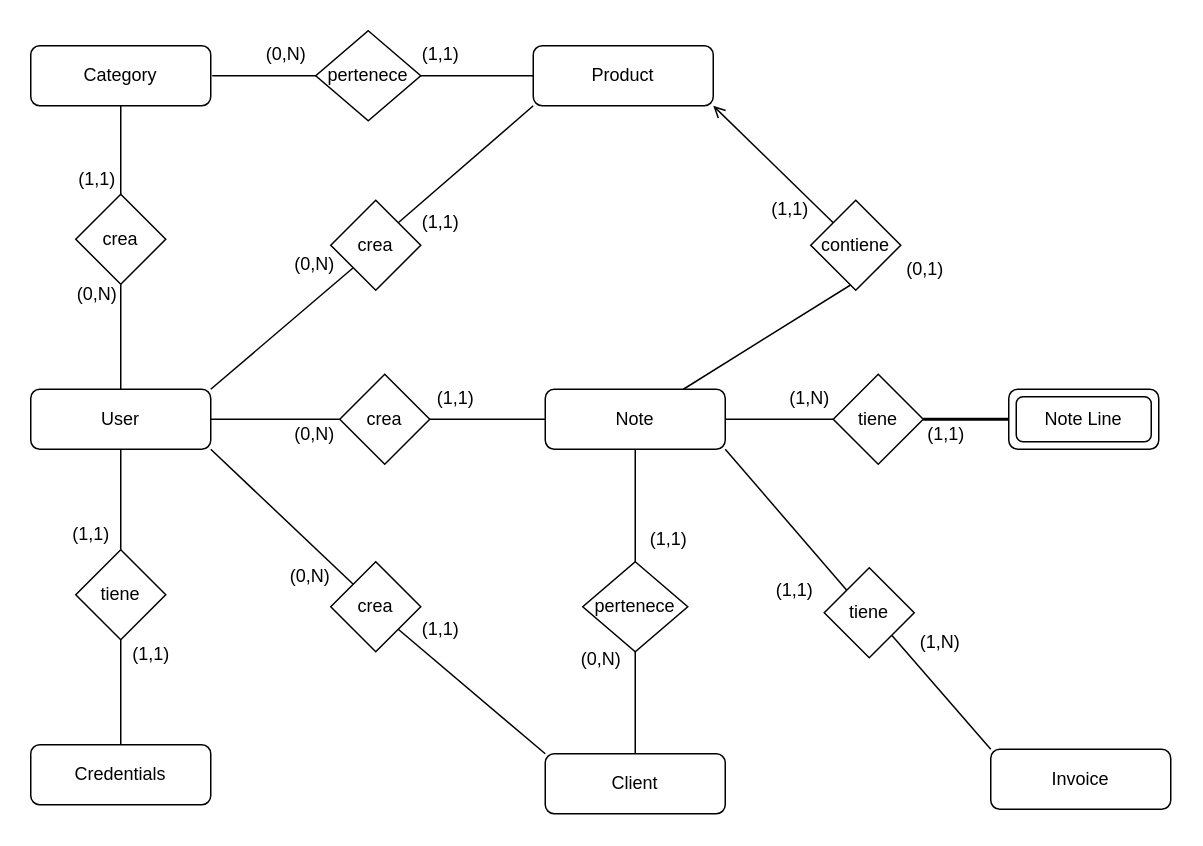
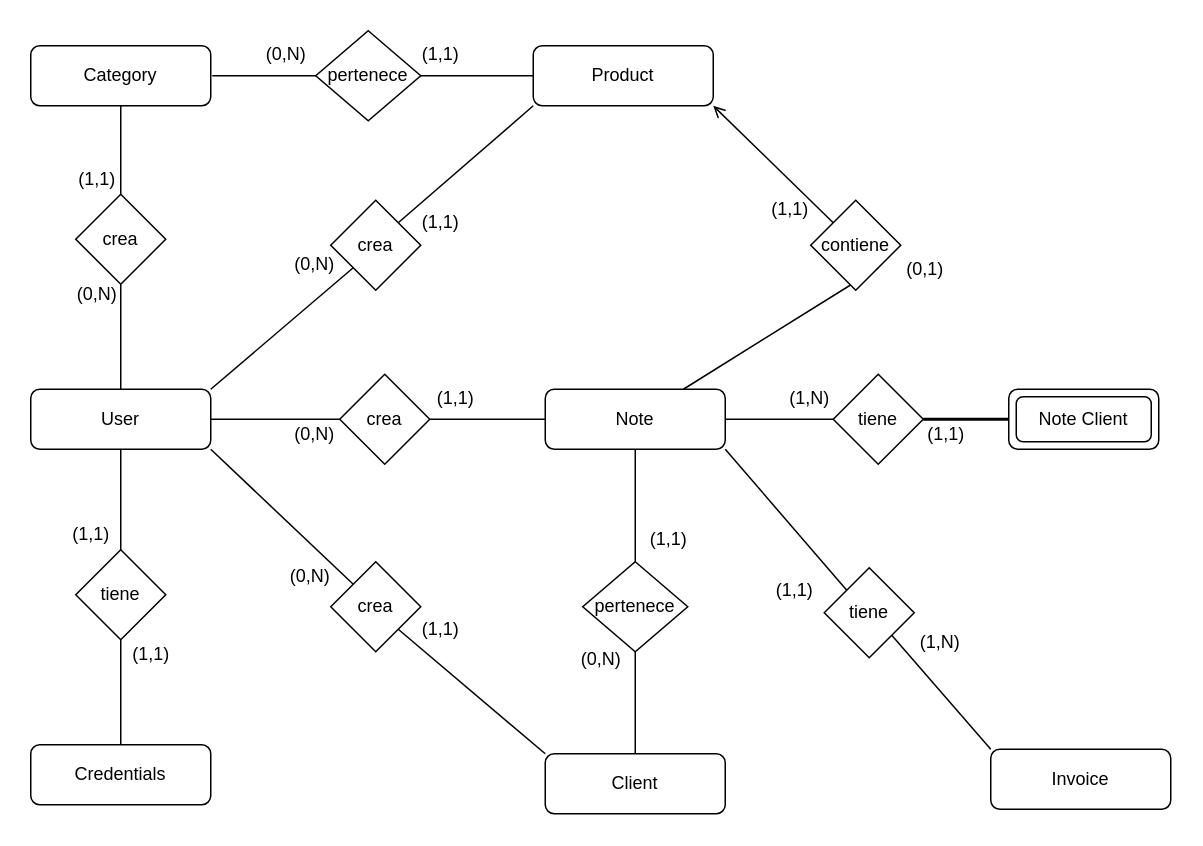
node "Note Line": label "Note Line" -> "Note Client"
